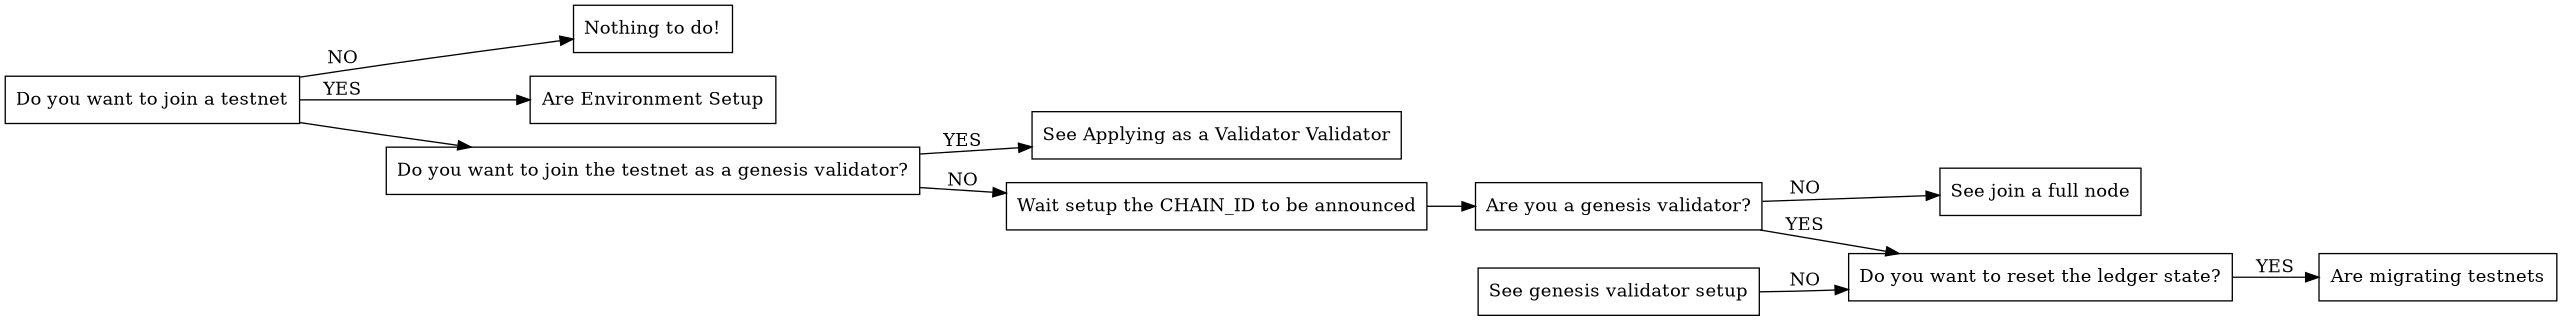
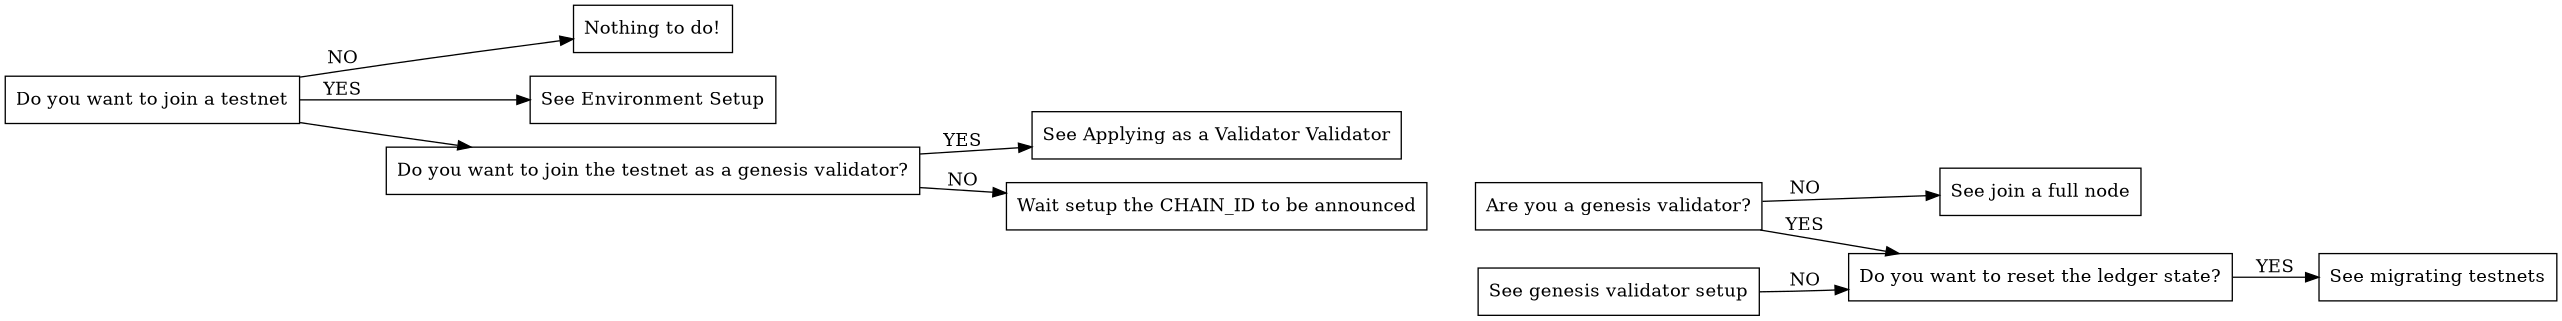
node "Are Environment Setup": label "Are Environment Setup" -> "See Environment Setup"
edge "Wait setup the CHAIN_ID to be announced" -> "Are you a genesis validator?": removed
node "Are migrating testnets": label "Are migrating testnets" -> "See migrating testnets"
